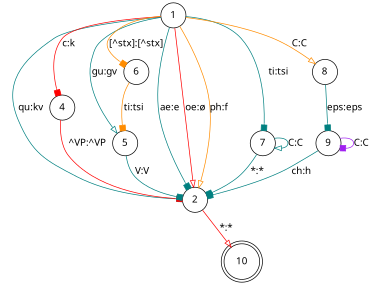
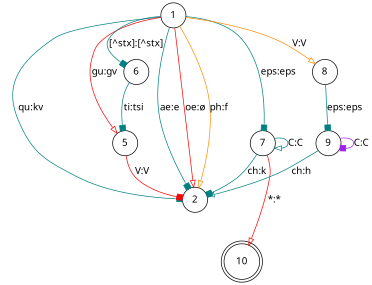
edge "1" -> "6": color darkorange -> teal
edge "1" -> "8": label "C:C" -> "V:V"
edge "1" -> "5": color teal -> red
edge "1" -> "7": label "ti:tsi" -> "eps:eps"
edge "6" -> "5": color darkorange -> teal
node "4": removed
edge "7" -> "2": label "*:*" -> "ch:k"
edge "9" -> "2": arrowhead box -> onormal
edge "5" -> "2": color teal -> red
edge "2" -> "10": now "7" -> "10"
